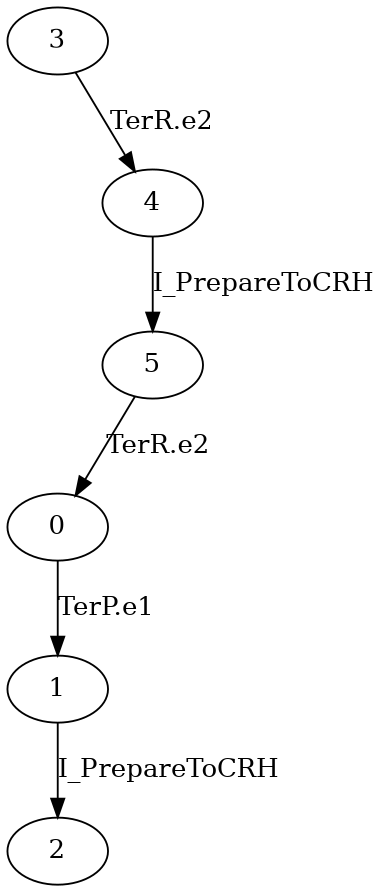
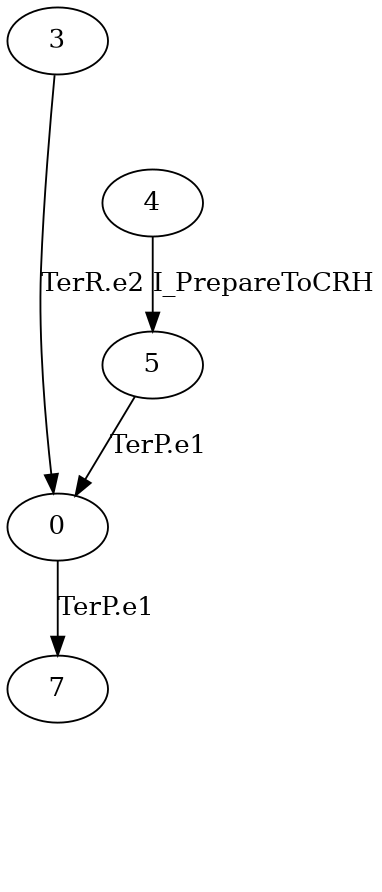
edge "3" -> "4": now "3" -> "0"
edge "5" -> "0": label "TerR.e2" -> "TerP.e1"
node "1": label "1" -> "7"
node "2": removed
